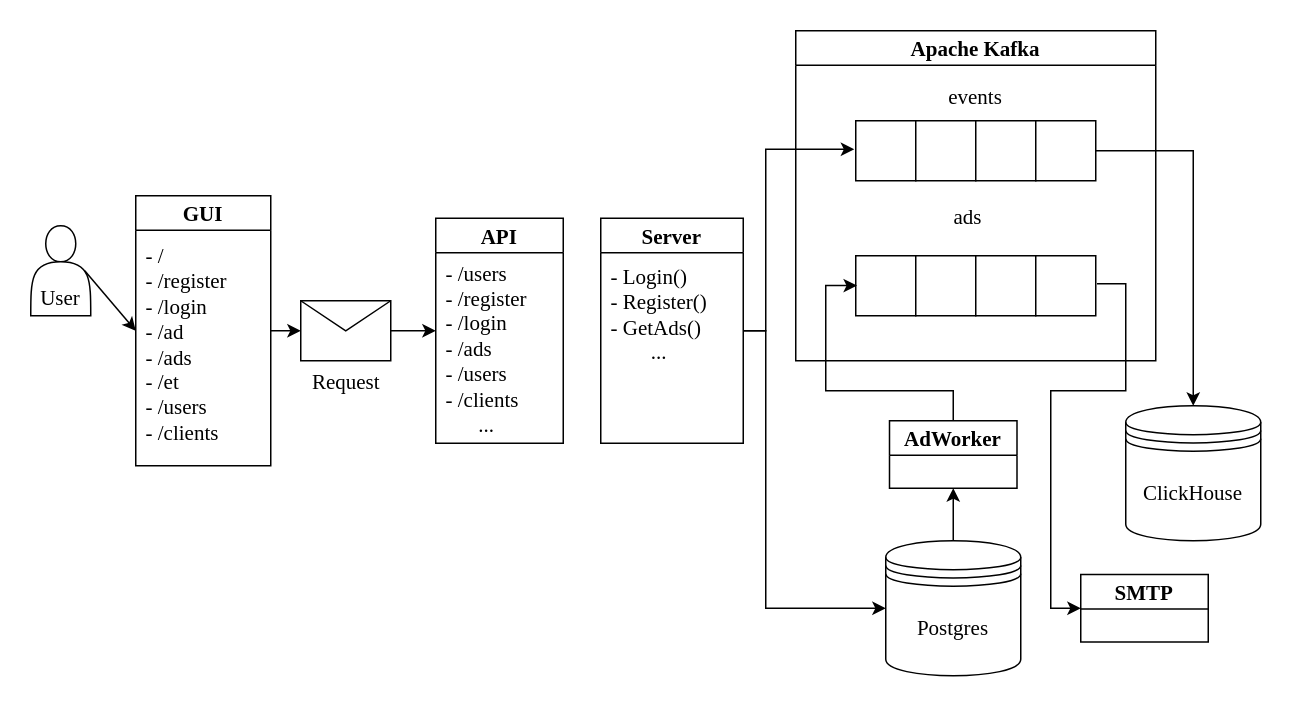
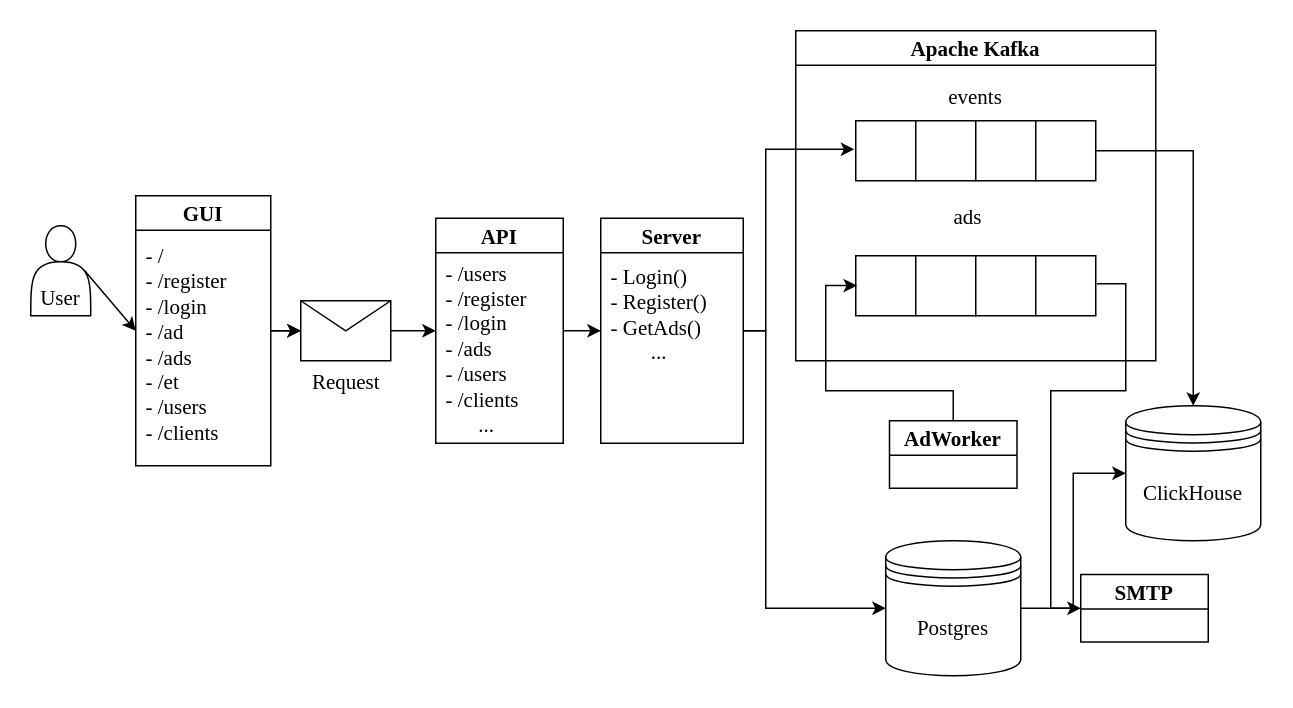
edge "GUI" -> "Request": added
edge "API" -> "Server": added
edge "Postgres" -> "AdWorker": now "Postgres" -> "ClickHouse"
